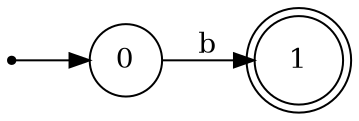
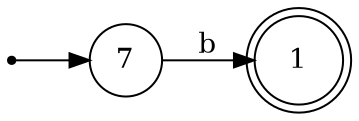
node "0": label "0" -> "7"
